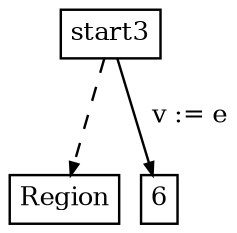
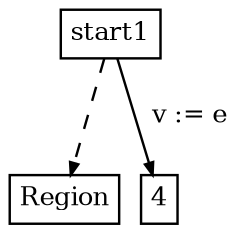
node "start3": label "start3" -> "start1"
node "6": label "6" -> "4"
